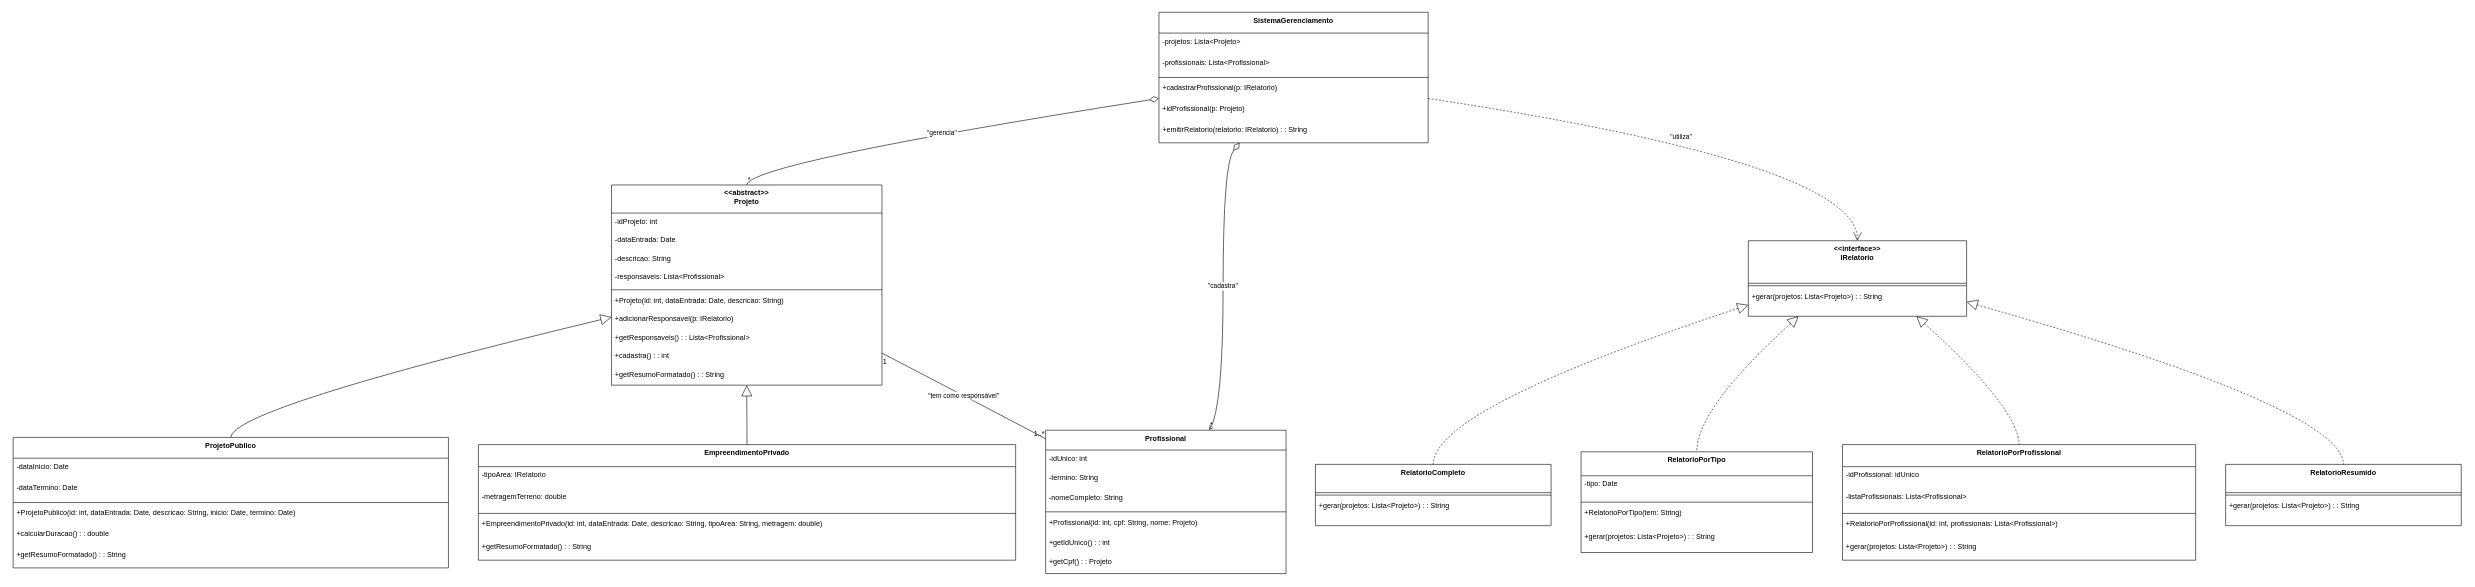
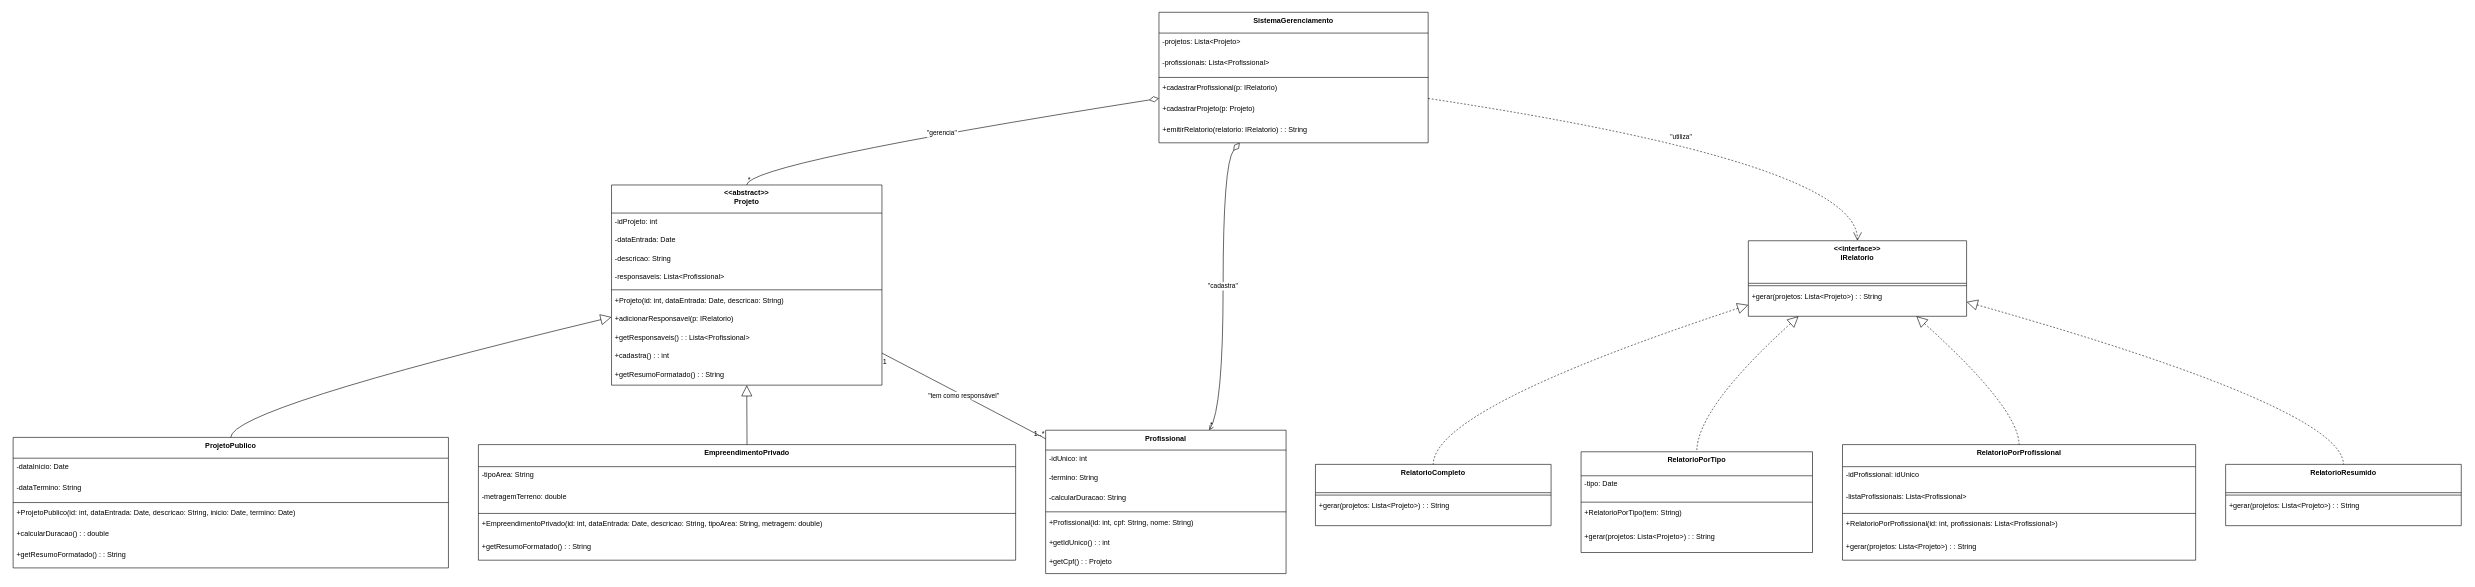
node "+idProfissional(p: Projeto)": label "+idProfissional(p: Projeto)" -> "+cadastrarProjeto(p: Projeto)"
node "-tipoArea: IRelatorio": label "-tipoArea: IRelatorio" -> "-tipoArea: String"
node "-dataTermino: Date": label "-dataTermino: Date" -> "-dataTermino: String"
node "-nomeCompleto: String": label "-nomeCompleto: String" -> "-calcularDuracao: String"
node "+Profissional(id: int, cpf: String, nome: Projeto)": label "+Profissional(id: int, cpf: String, nome: Projeto)" -> "+Profissional(id: int, cpf: String, nome: String)"
